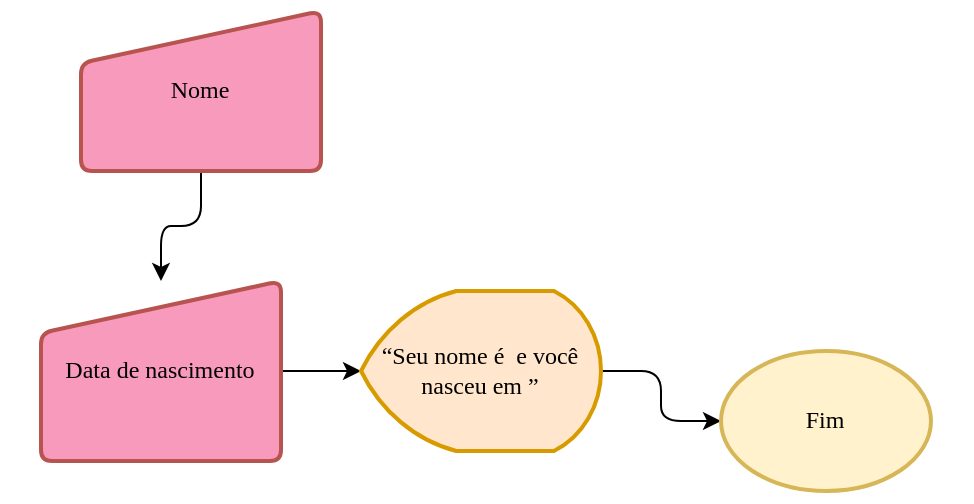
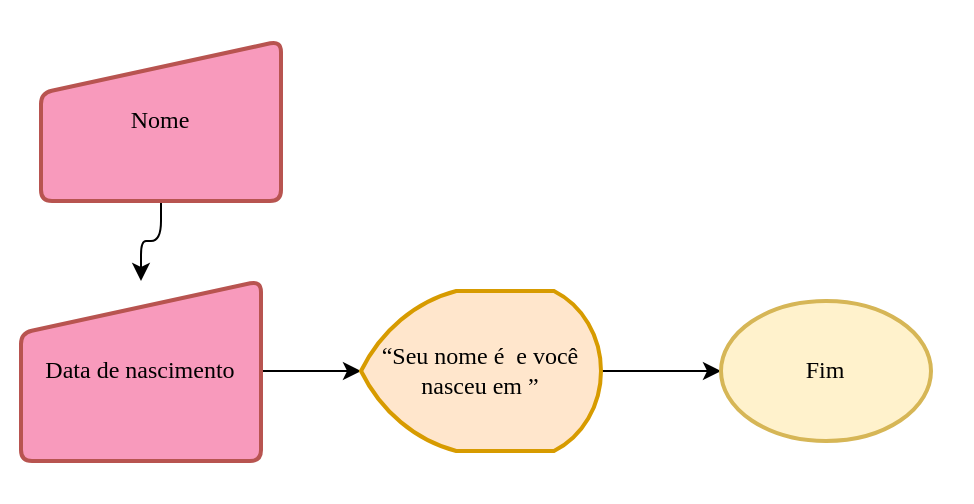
node "Nome": moved (201, 91) -> (161, 121)
node "Data de nascimento": moved (161, 371) -> (141, 371)
node "Fim": moved (826, 421) -> (826, 371)
